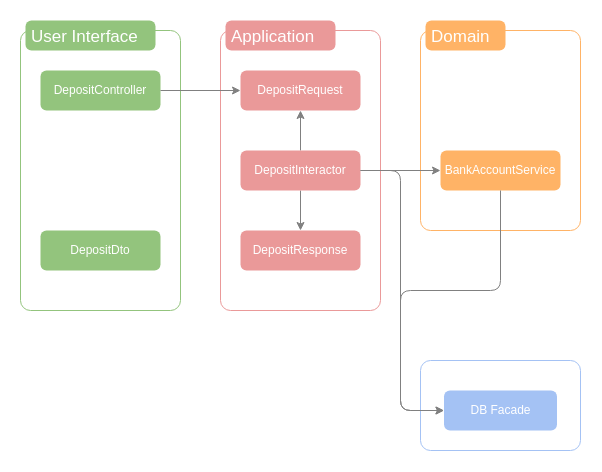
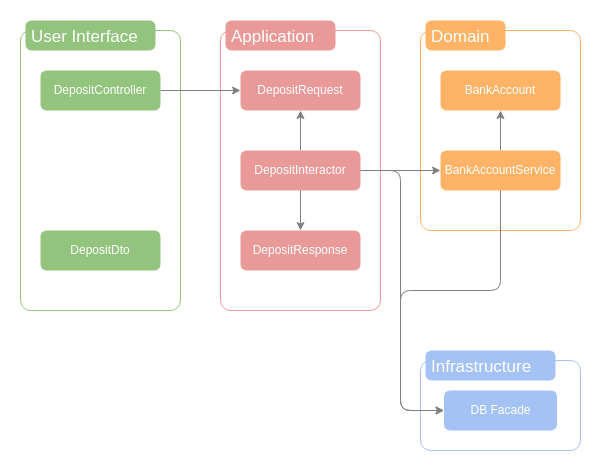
node "BankAccount": added
edge "BankAccountService" -> "BankAccount": added
node "Infrastructure": added
